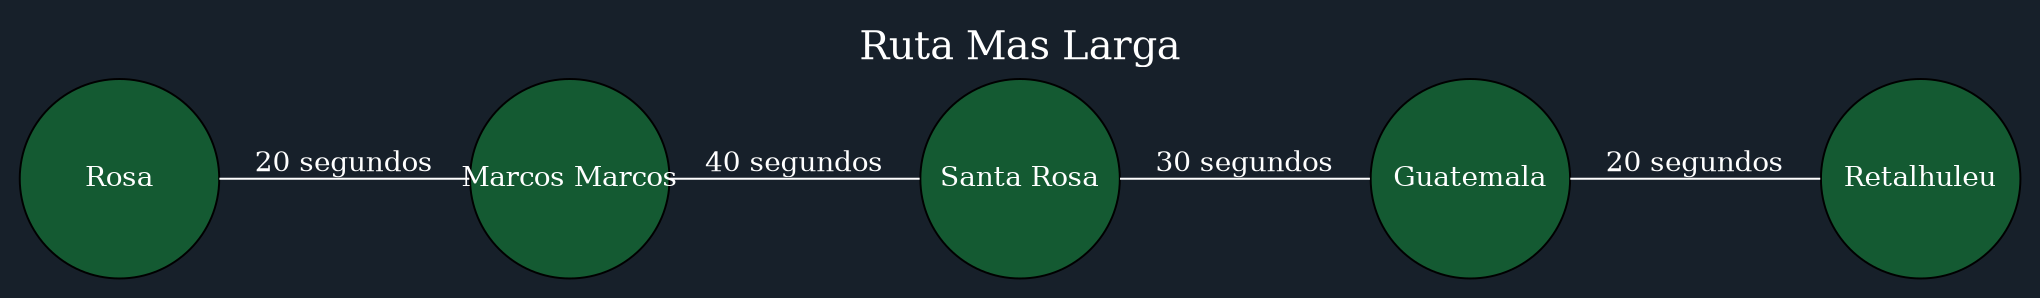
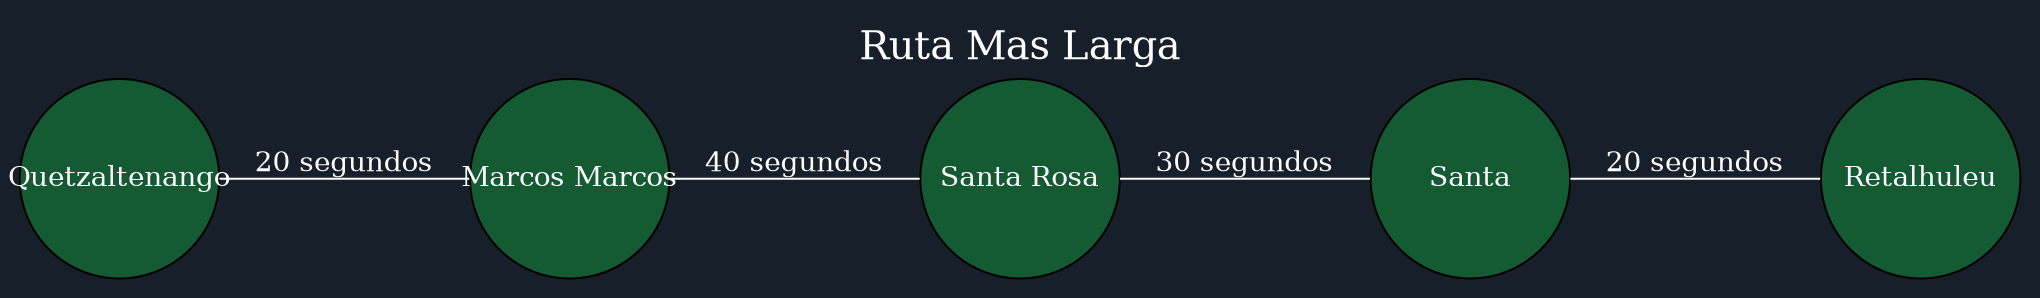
node "Rosa": label "Rosa" -> "Quetzaltenango"
node "Guatemala": label "Guatemala" -> "Santa"
